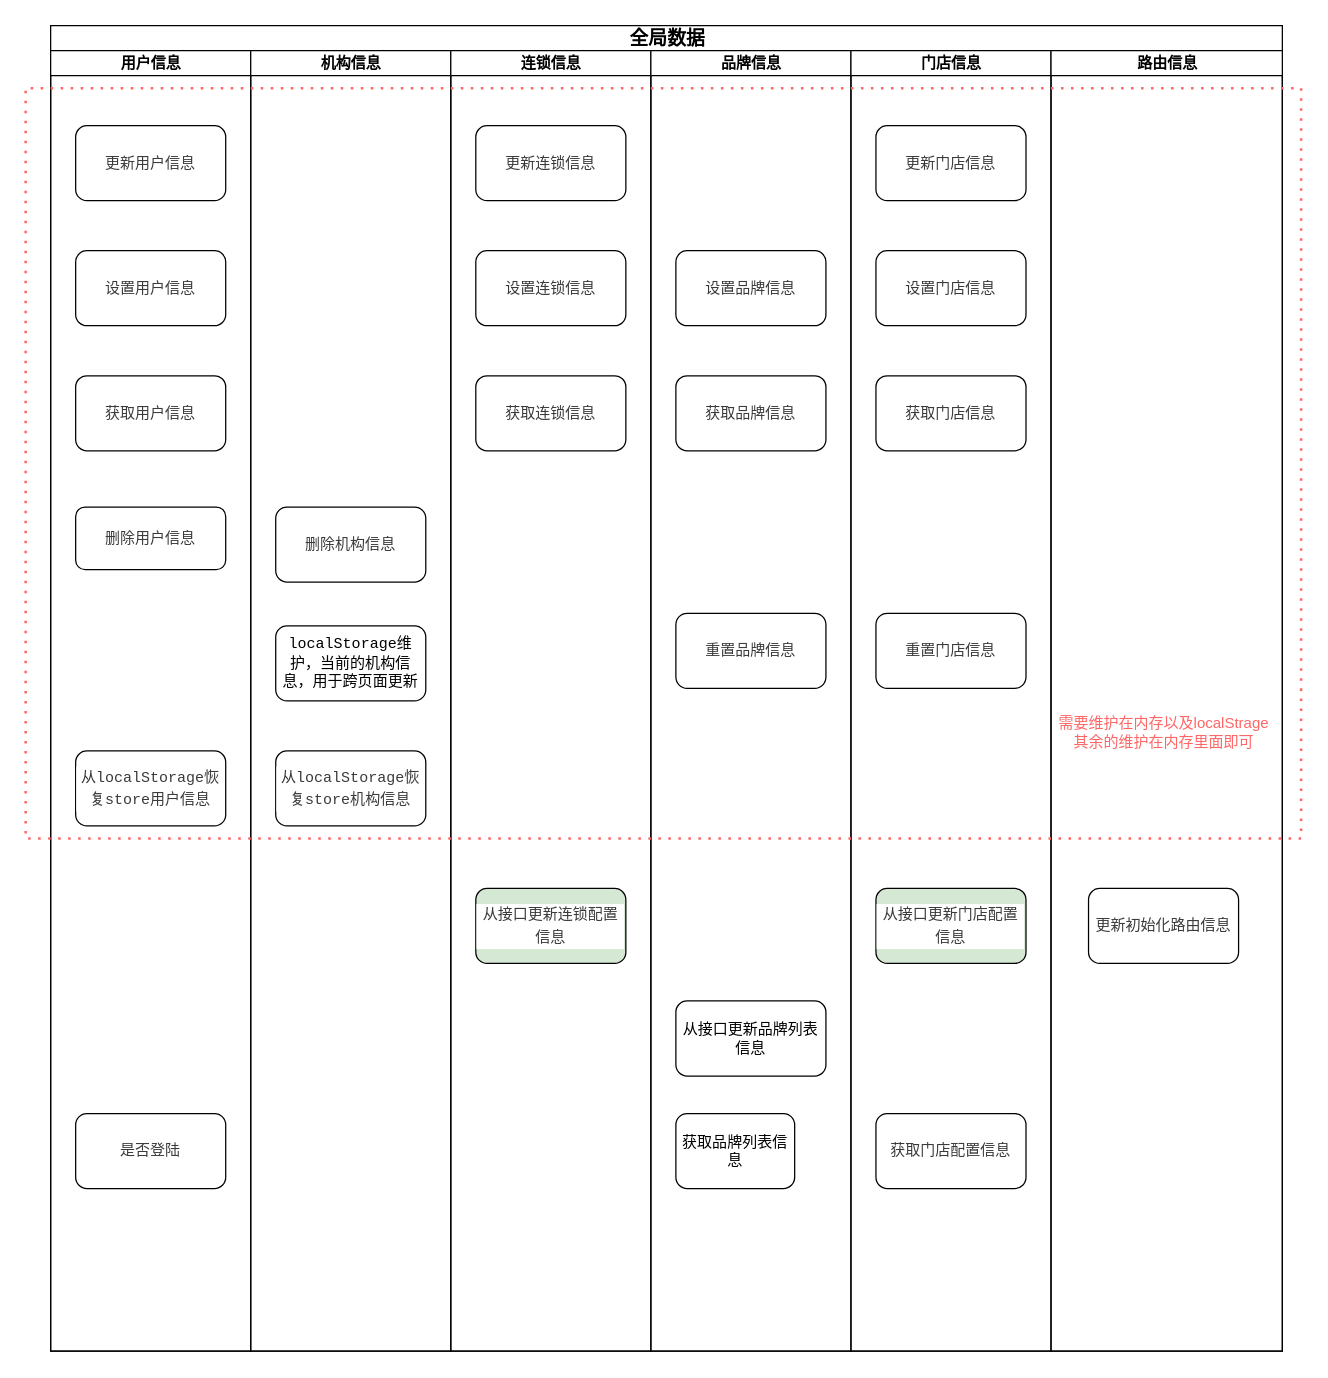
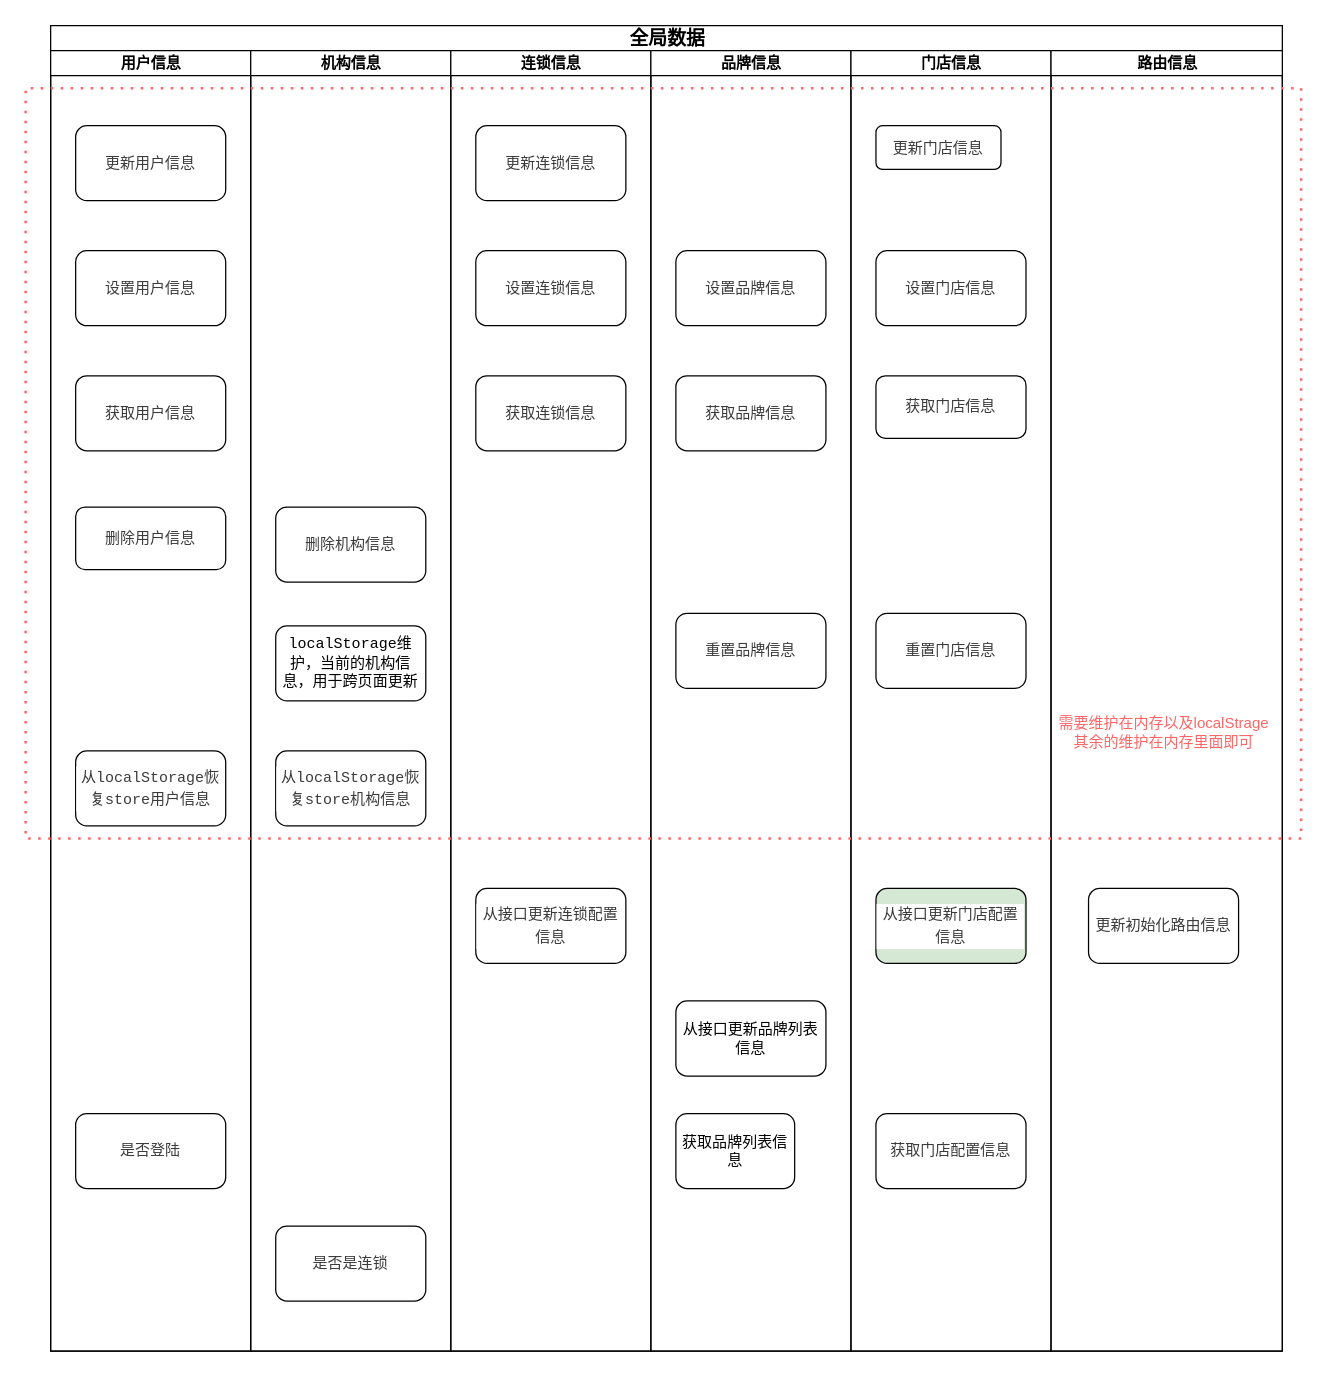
node "更新门店信息": size 150x75 -> 125x44
node "获取门店信息": size 150x75 -> 150x63
node "从接口更新连锁配置信息": fillcolor #d5e8d4 -> #ffffff
node "是否是连锁": added
